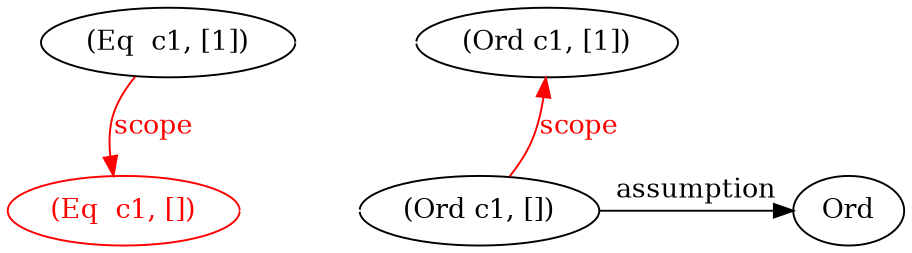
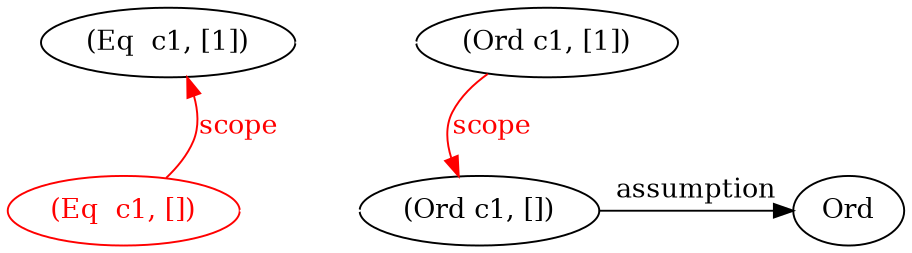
edge "(Eq  c1, [1])" -> "(Eq  c1, [])": reversed
edge "(Ord c1, [])" -> "(Ord c1, [1])": reversed
